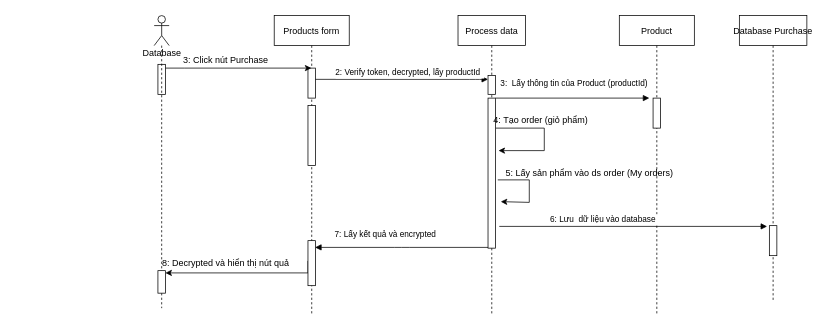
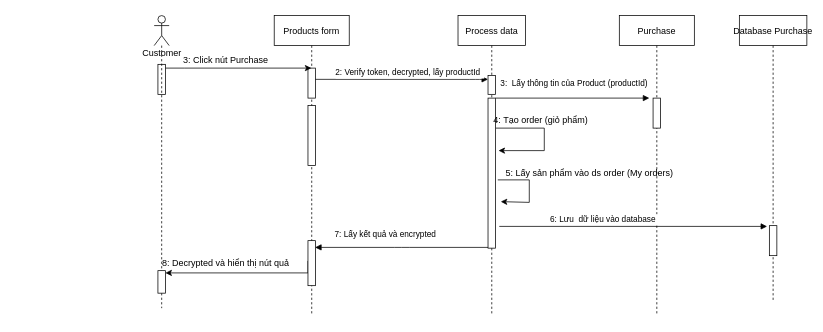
node "Product": label "Product" -> "Purchase"
node "Database": label "Database" -> "Customer"
